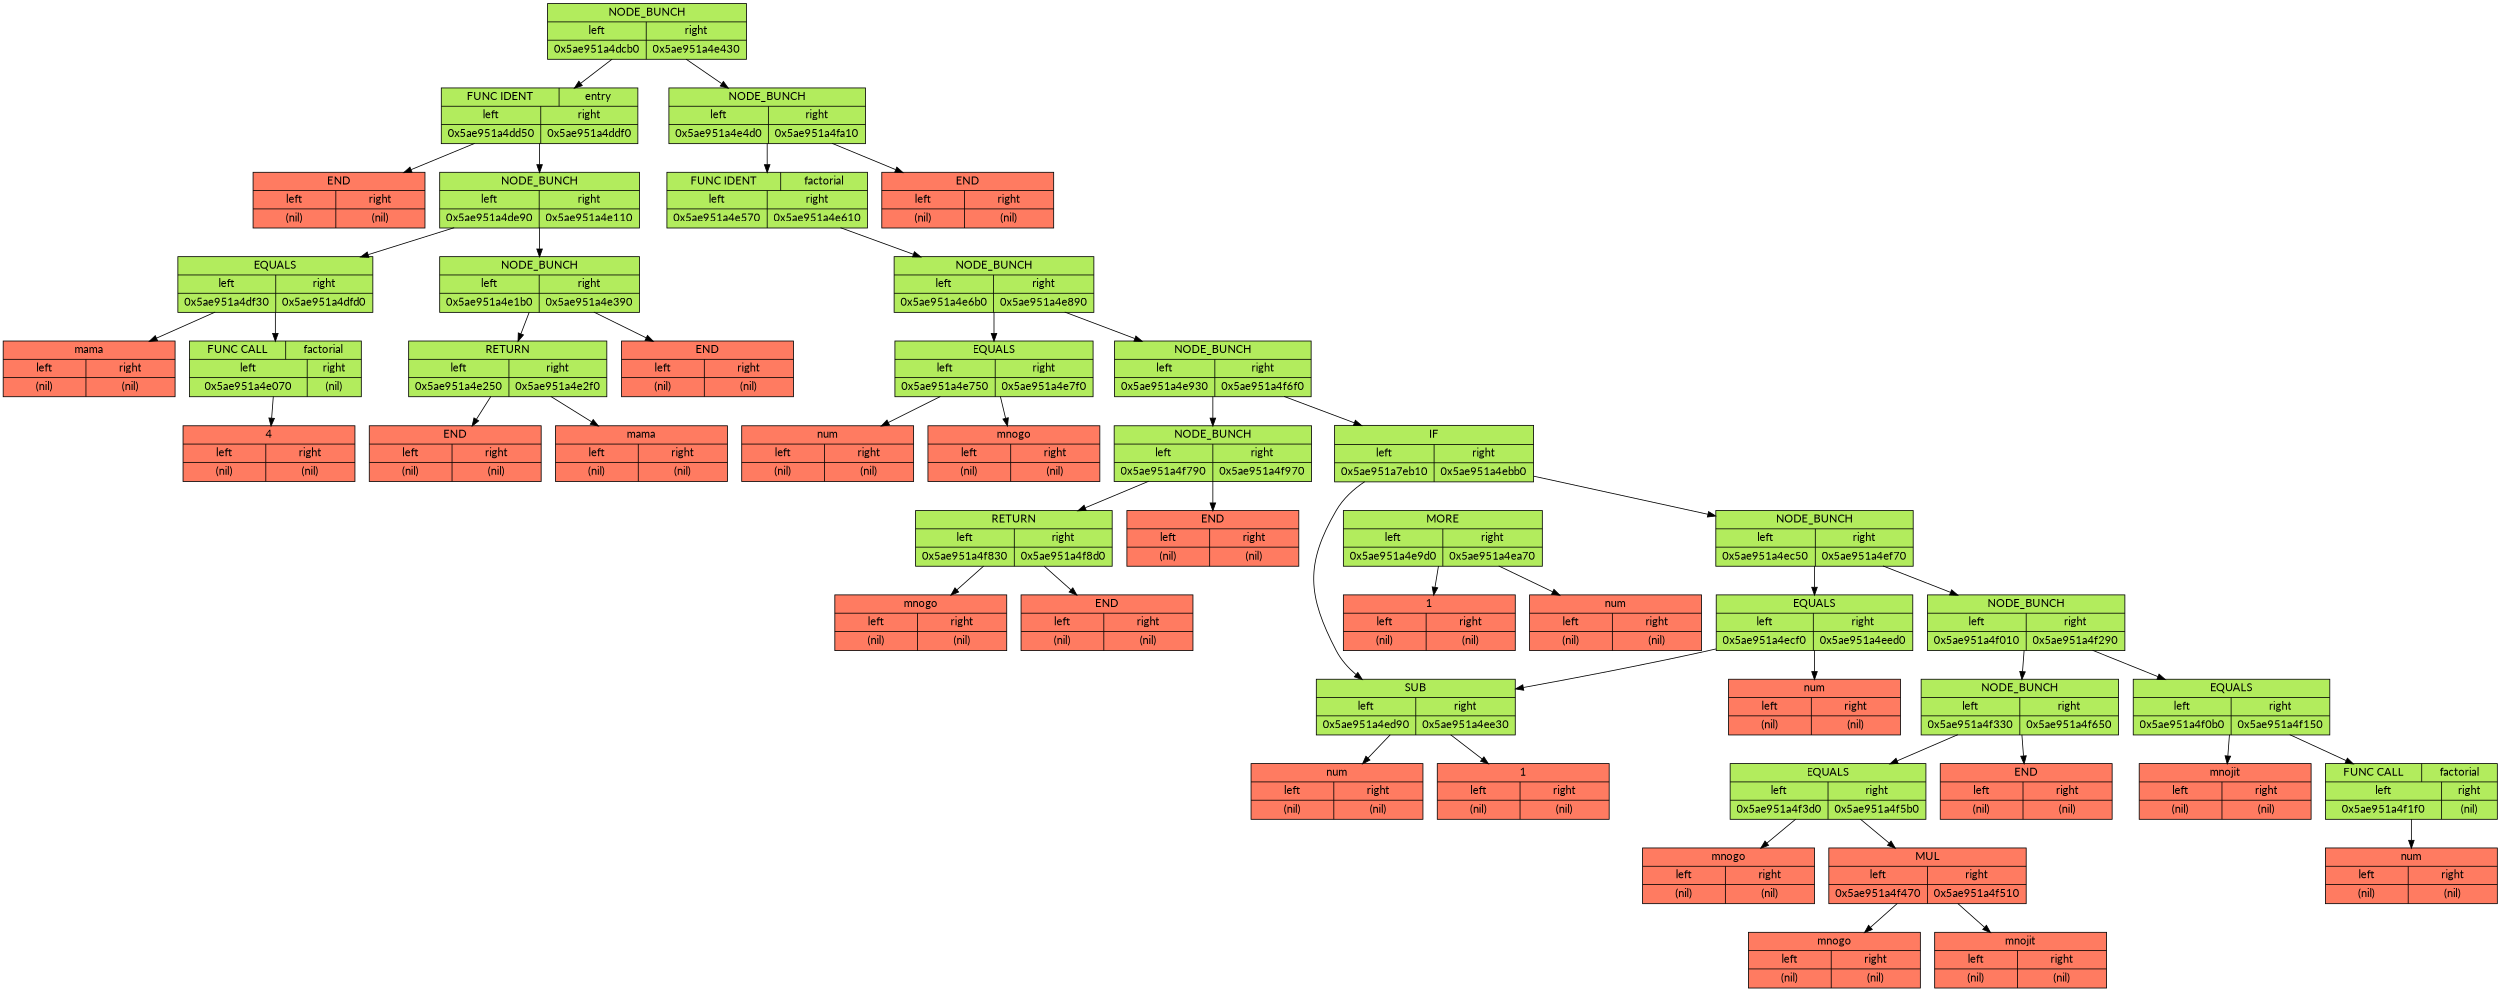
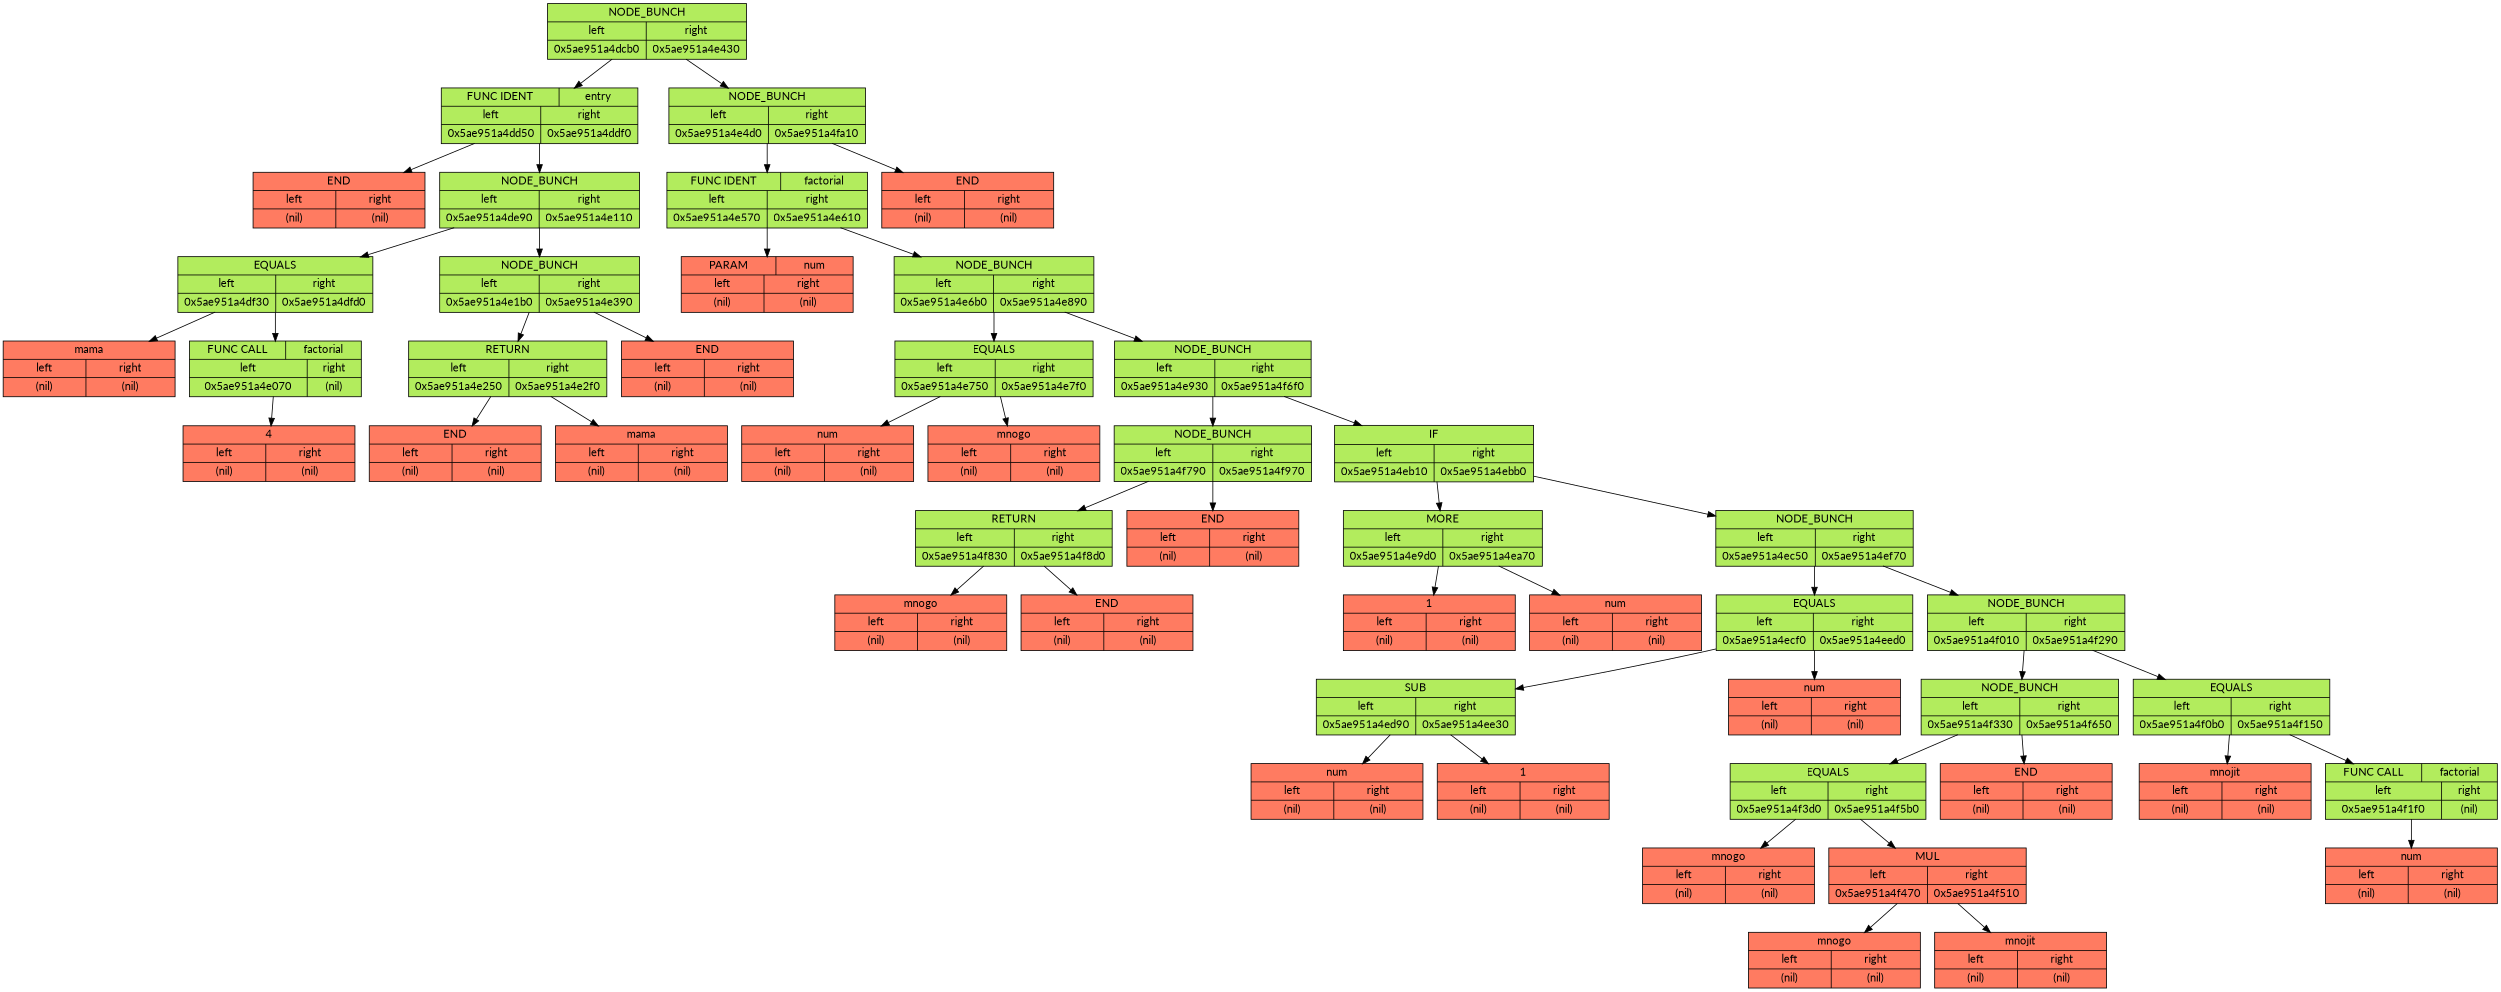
node "PARAM": added
node "IF": text "0x5ae951a7eb10" -> "0x5ae951a4eb10"
edge "IF" -> "SUB": now "IF" -> "MORE"
